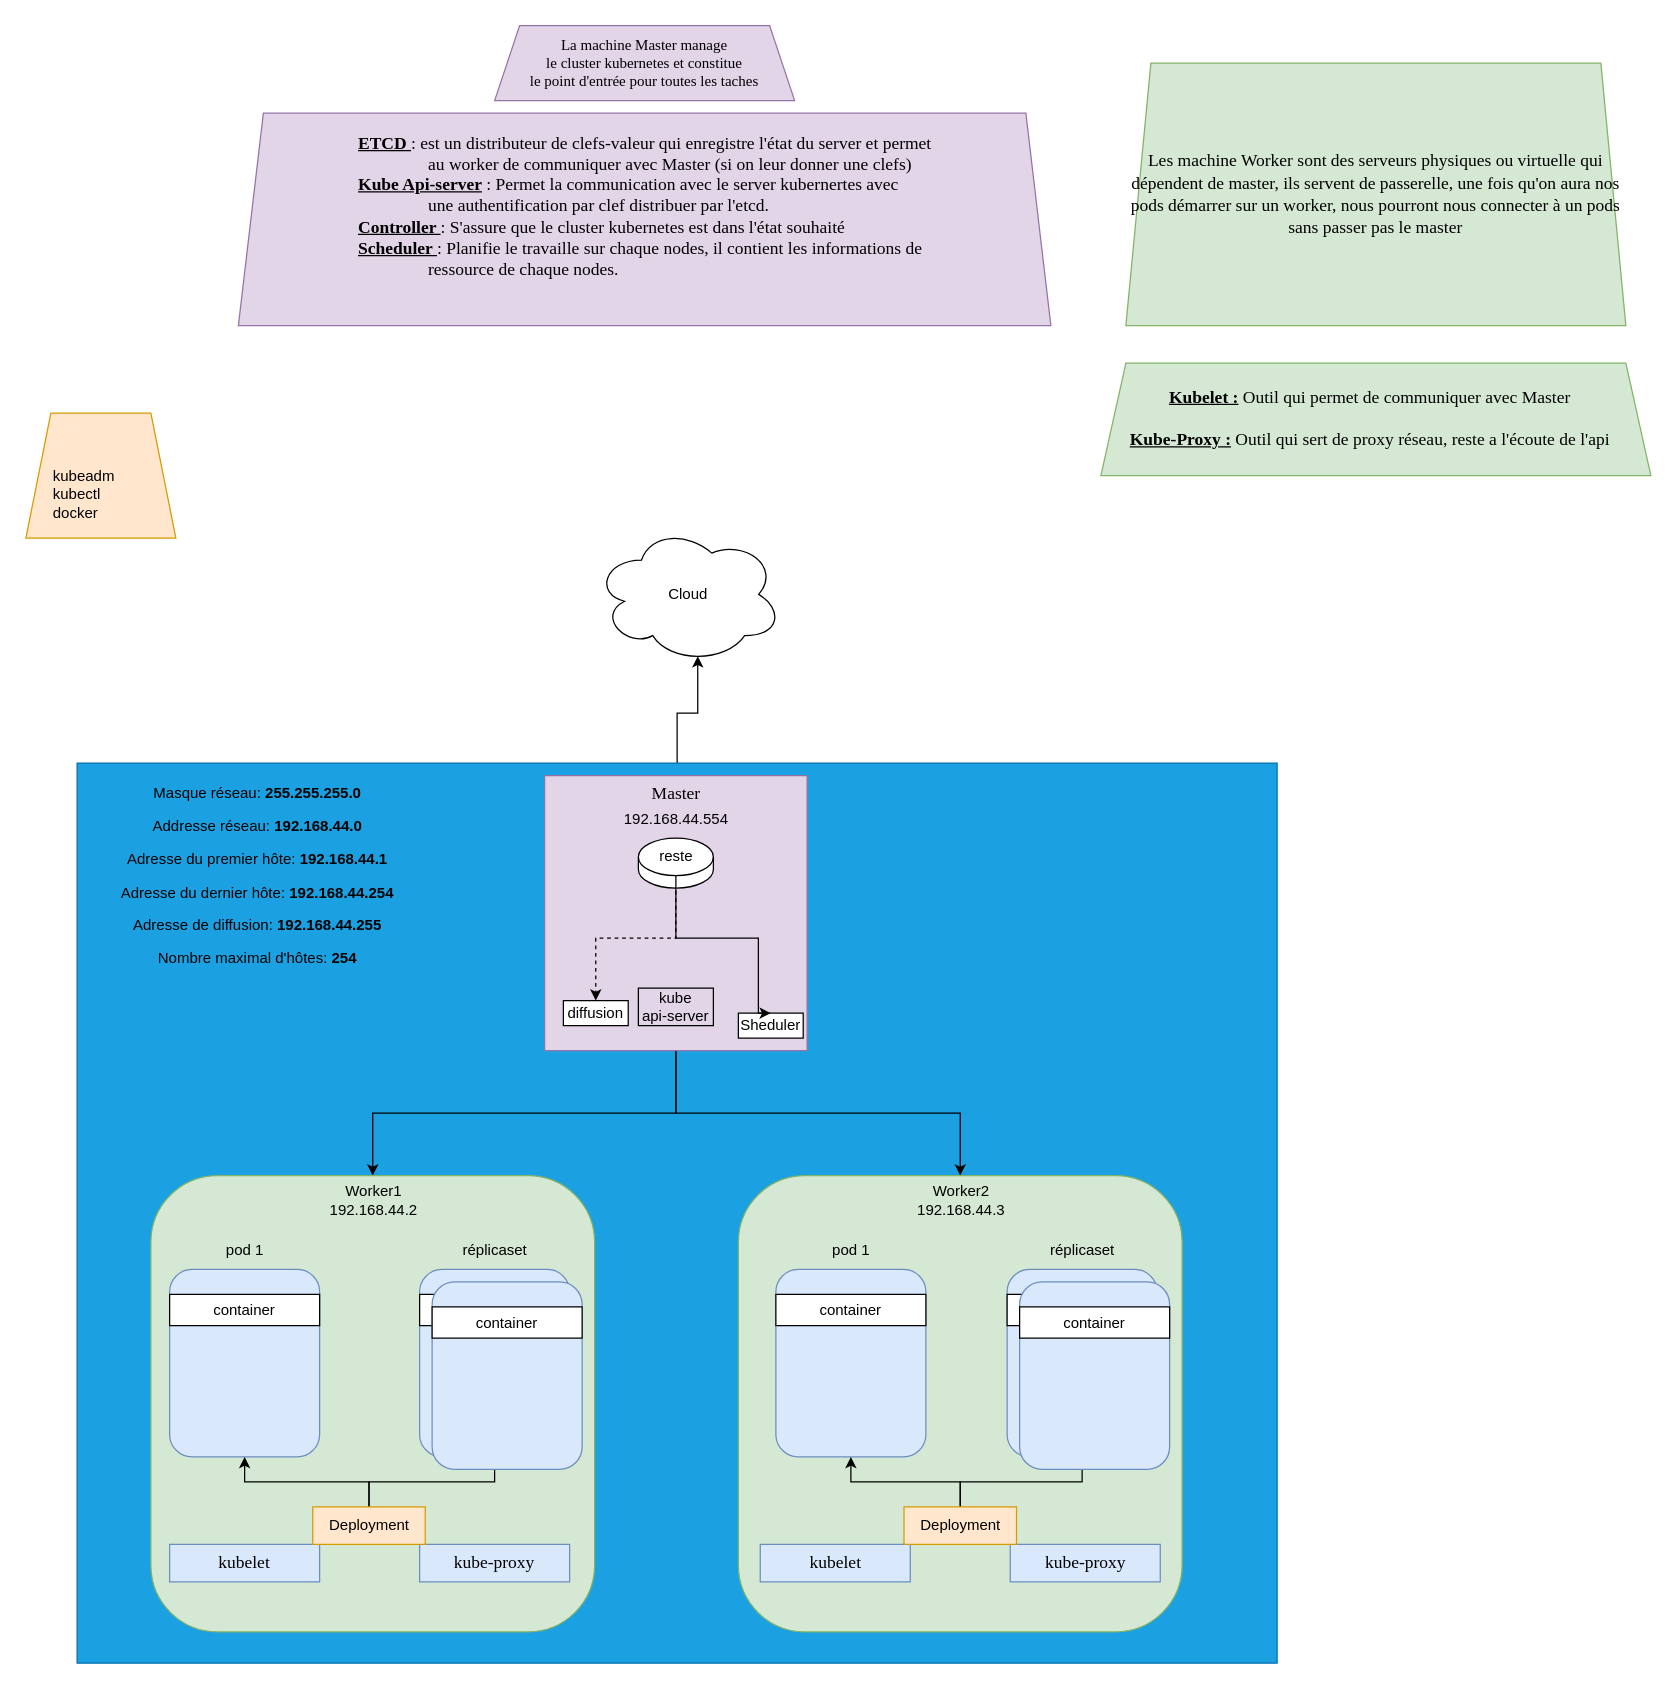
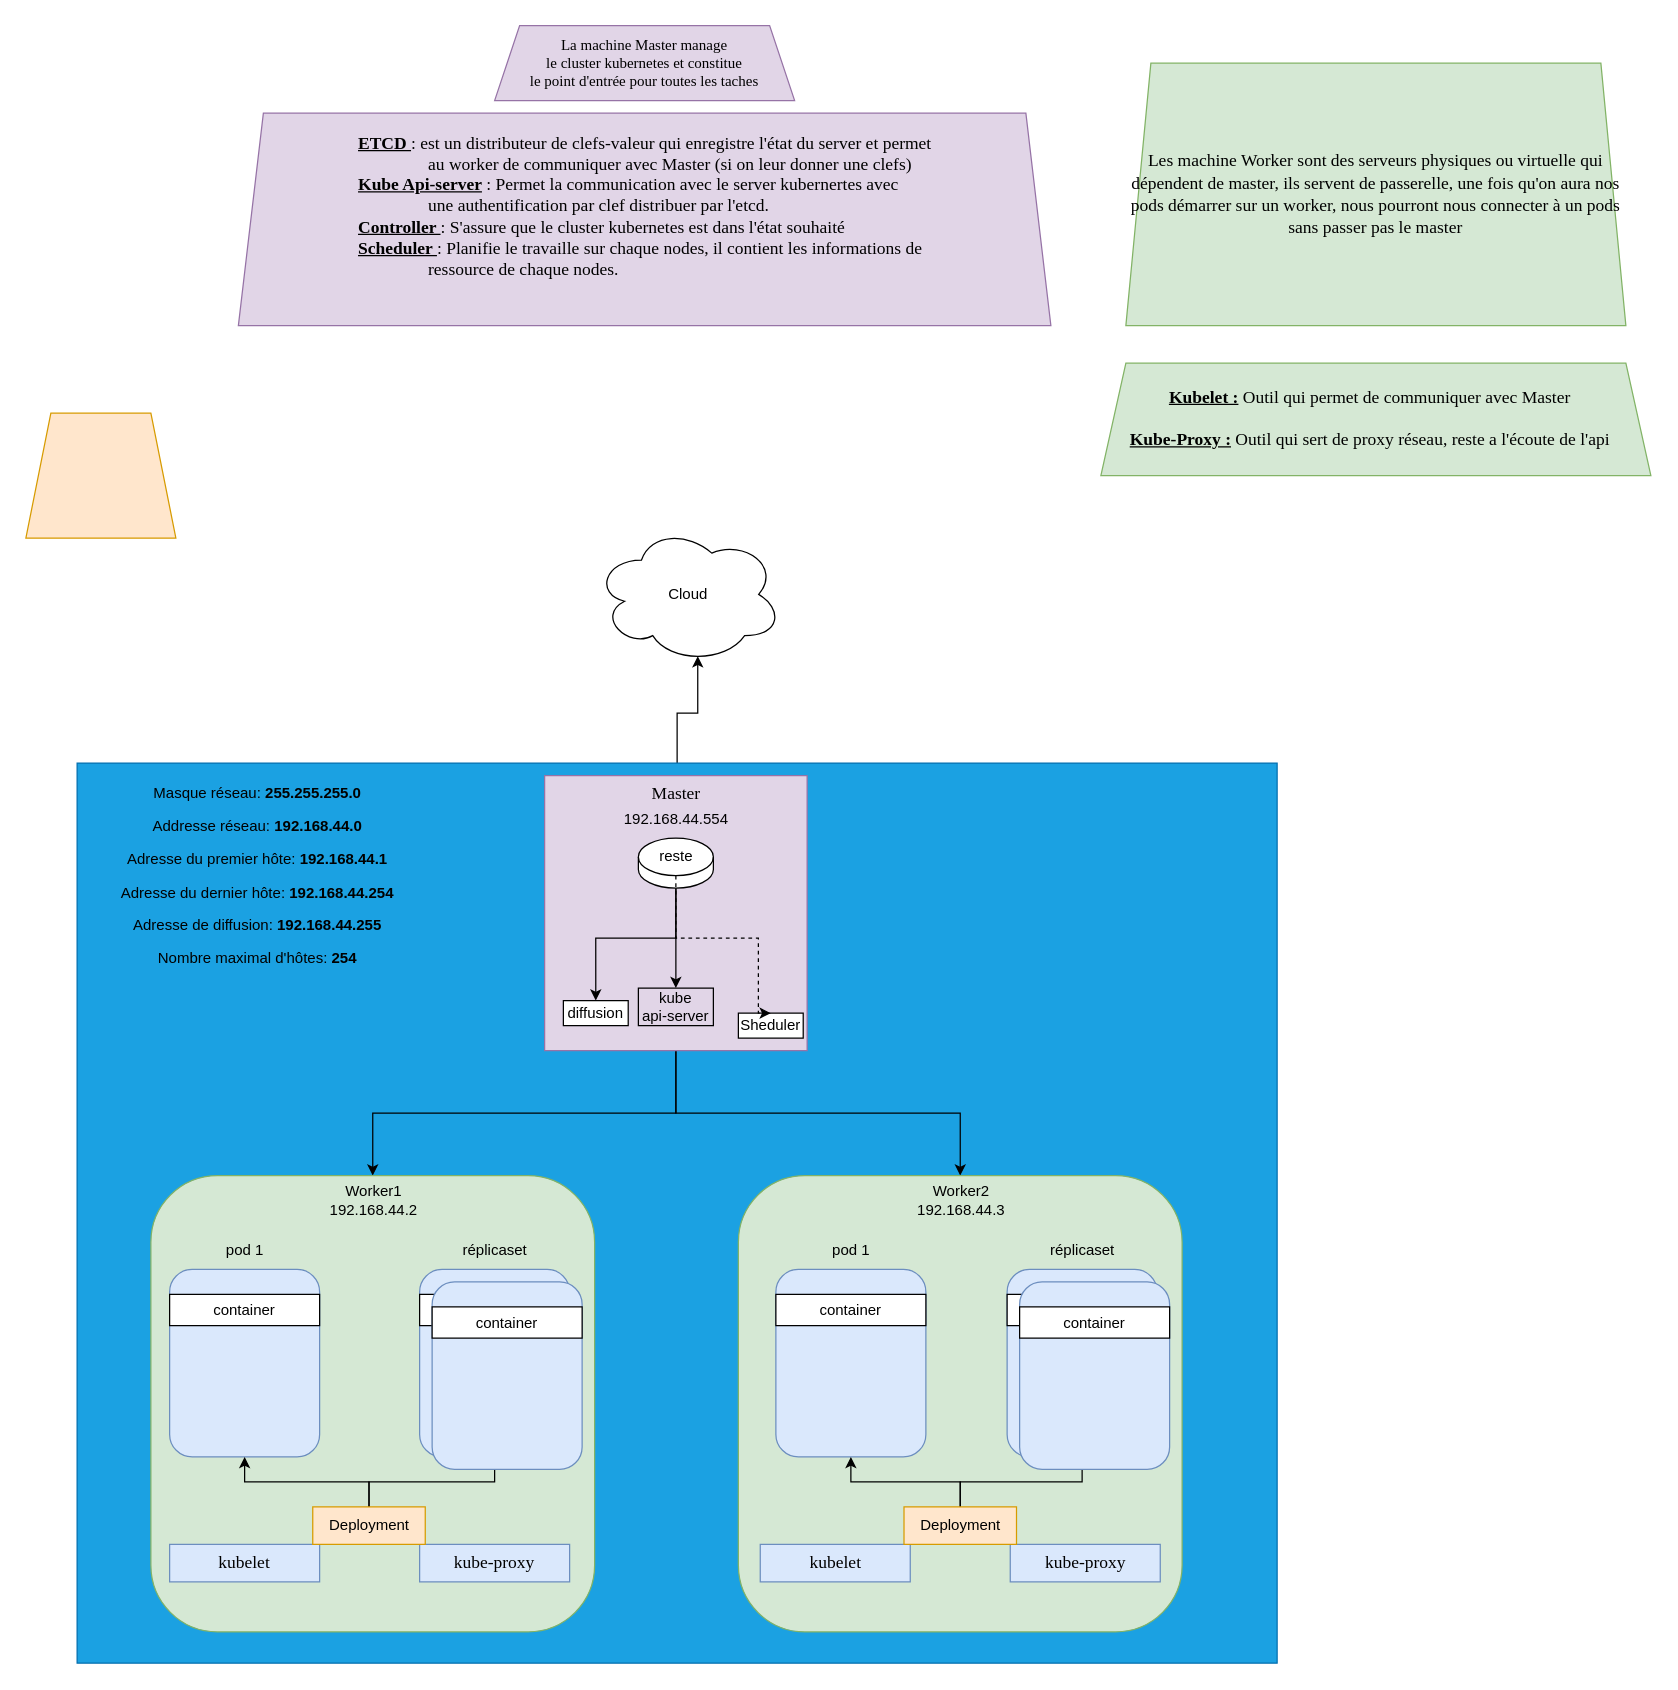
node "kubeadm kubectl docker": removed
edge "reste" -> "diffusion": style dashed -> solid
edge "reste" -> "Sheduler": style solid -> dashed
edge "reste" -> "kube api-server": added
